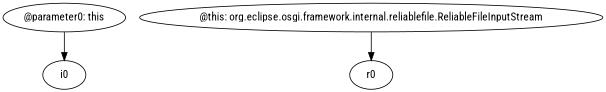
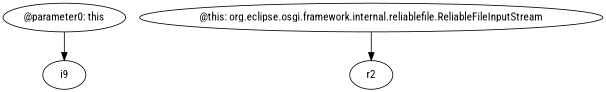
node "i0": label "i0" -> "i9"
node "r0": label "r0" -> "r2"
